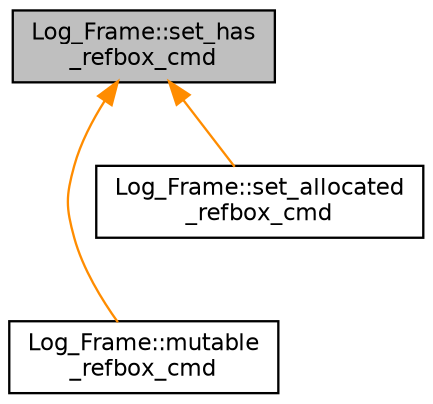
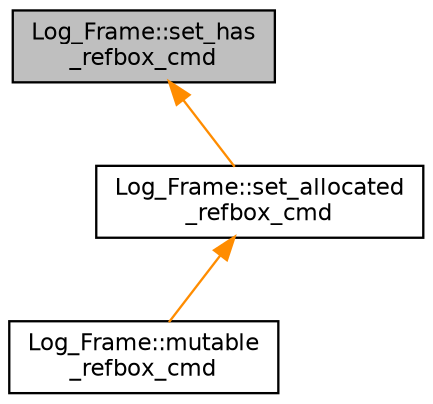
edge "Log_Frame::mutable _refbox_cmd" -> "Log_Frame::set_has _refbox_cmd": now "Log_Frame::mutable _refbox_cmd" -> "Log_Frame::set_allocated _refbox_cmd"
